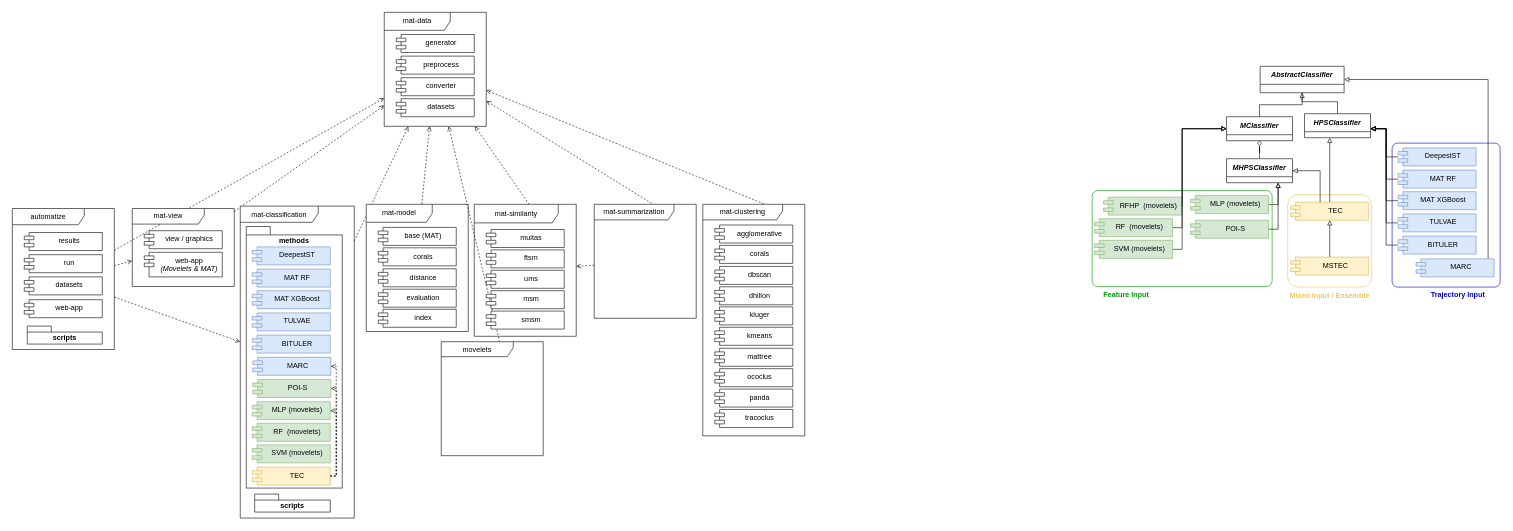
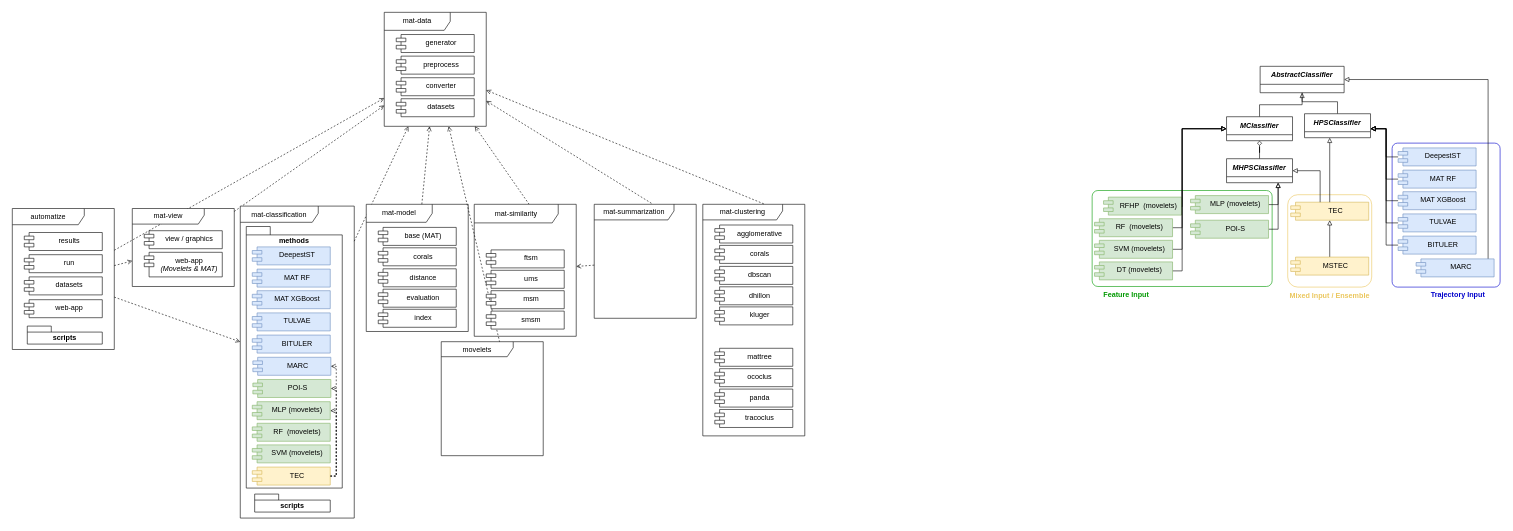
node "muitas": removed
edge "DT (movelets)" -> "MClassifier": added
node "DT (movelets)": added
node "kmeans": removed
